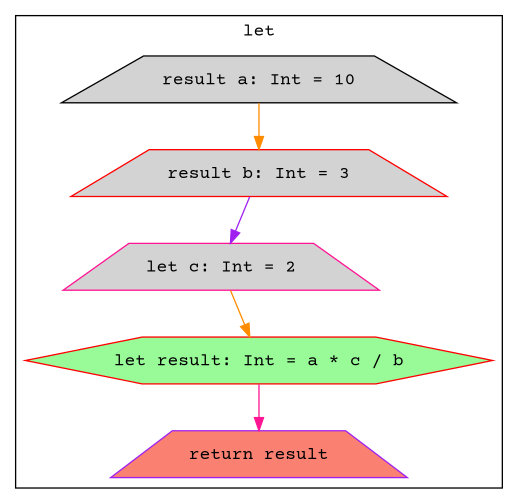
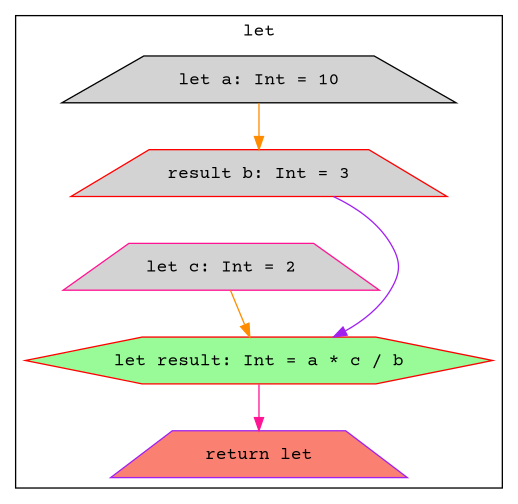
node "result a: Int = 10": label "result a: Int = 10" -> "let a: Int = 10"
edge "result b: Int = 3" -> "let c: Int = 2": now "result b: Int = 3" -> "let result: Int = a * c / b"
node "return result": label "return result" -> "return let"
